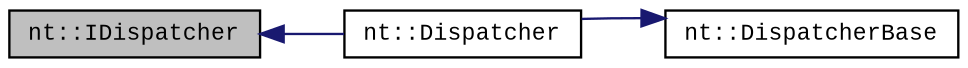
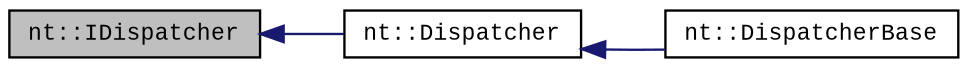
edge "nt::Dispatcher" -> "nt::DispatcherBase": reversed
